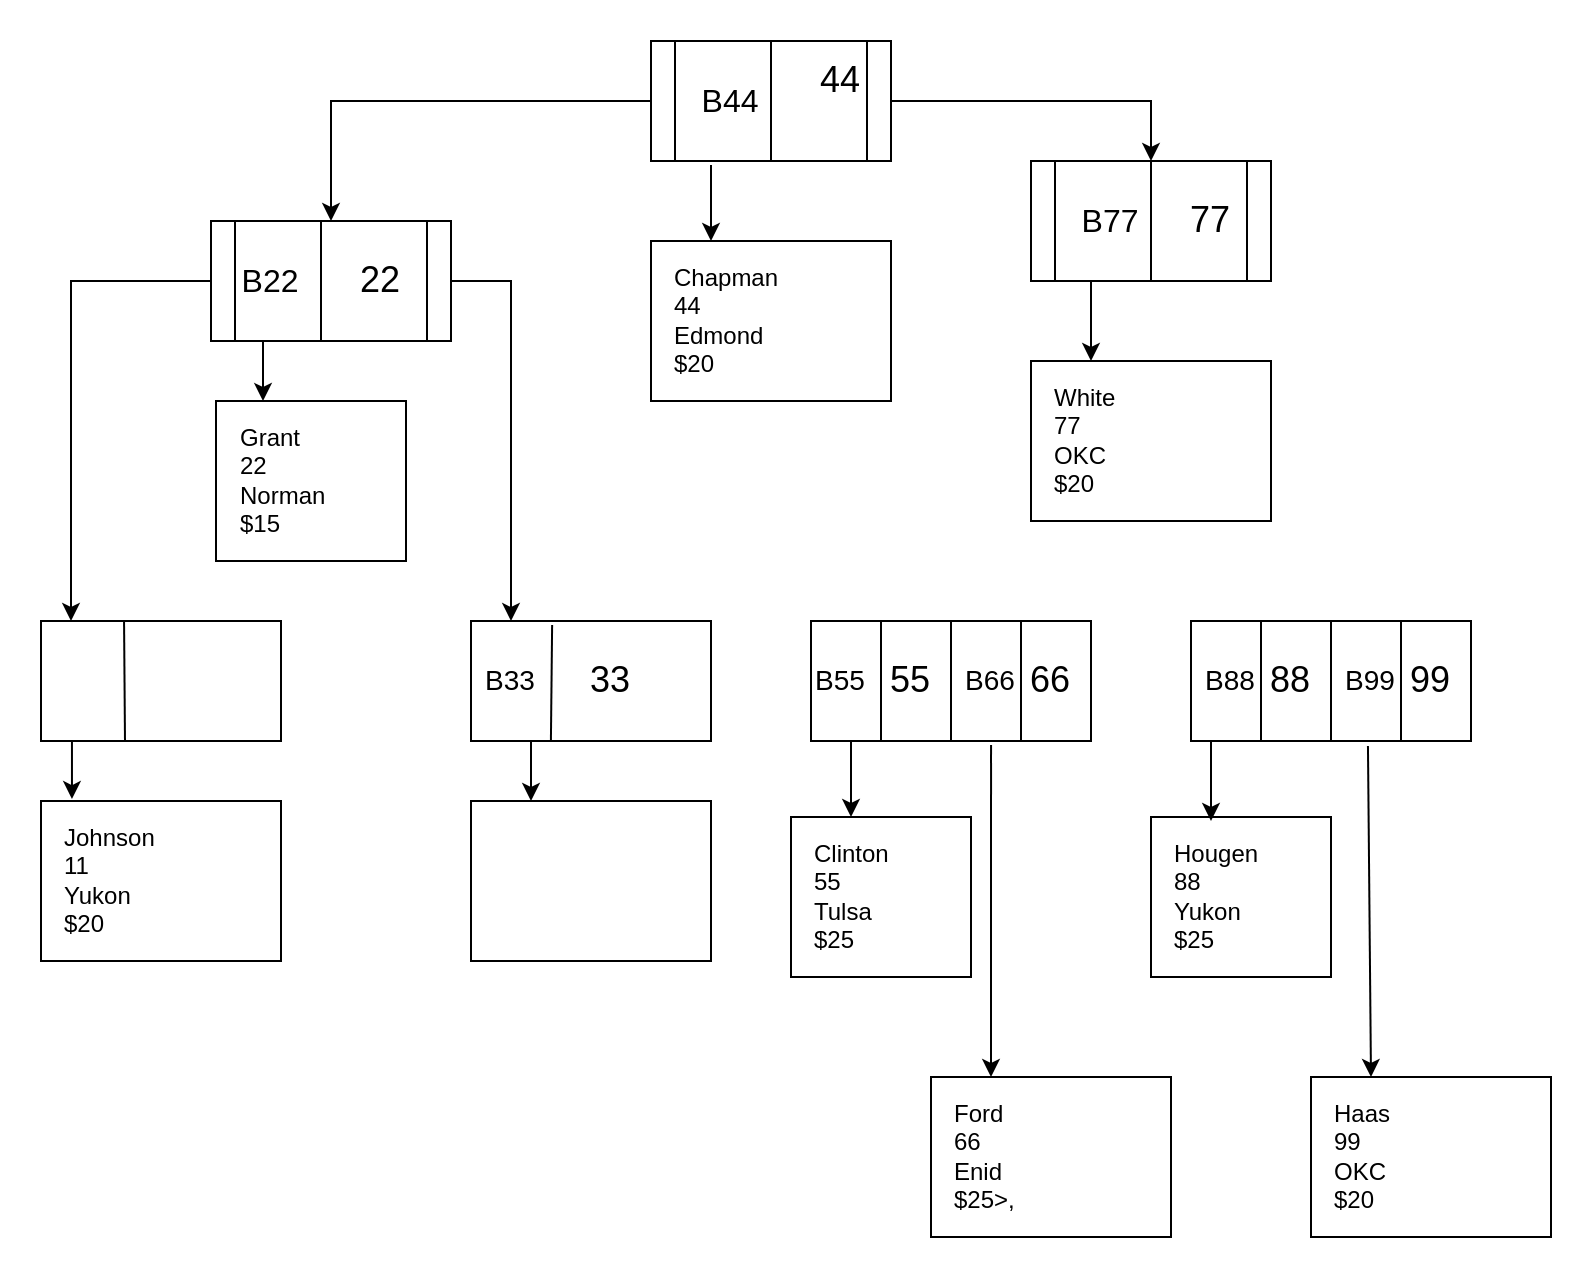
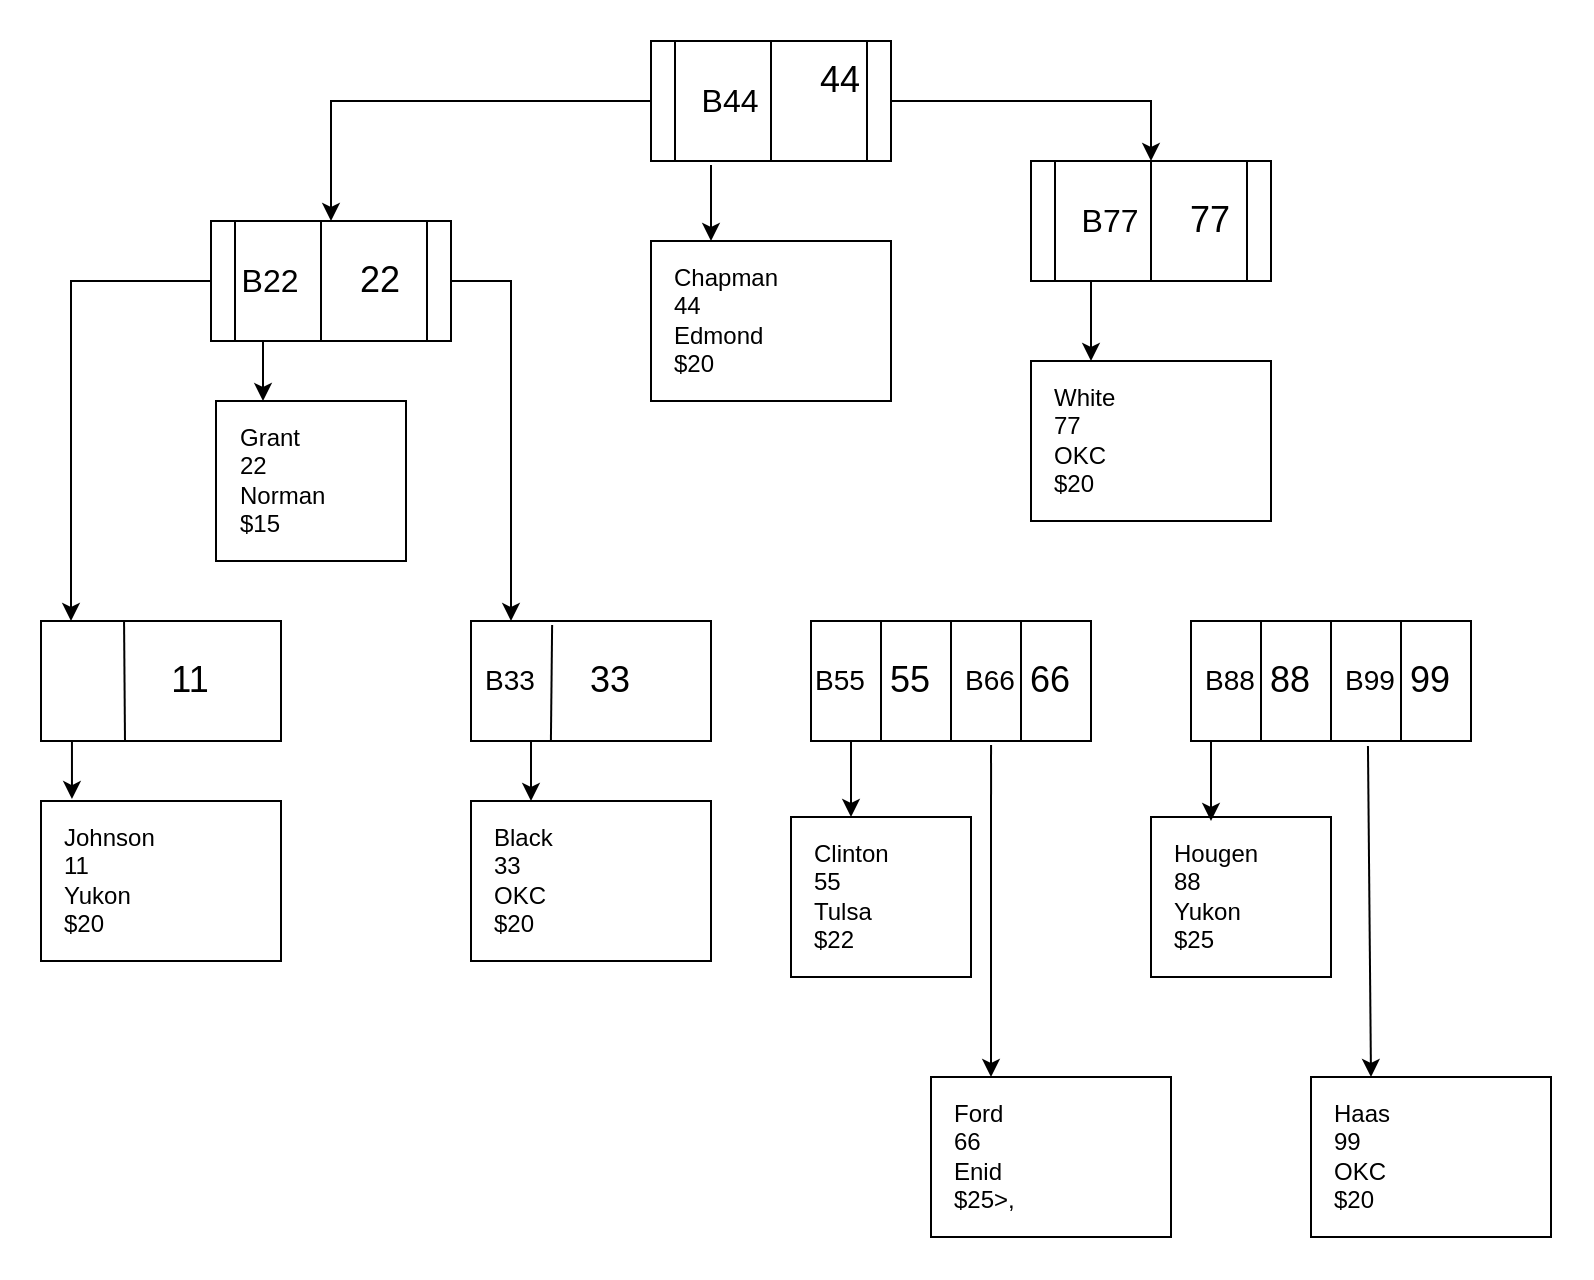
node "11": added
node "Black 33 OKC $20": added
node "Clinton 55 Tulsa $25": label "Clinton 55 Tulsa $25" -> "Clinton 55 Tulsa $22"
